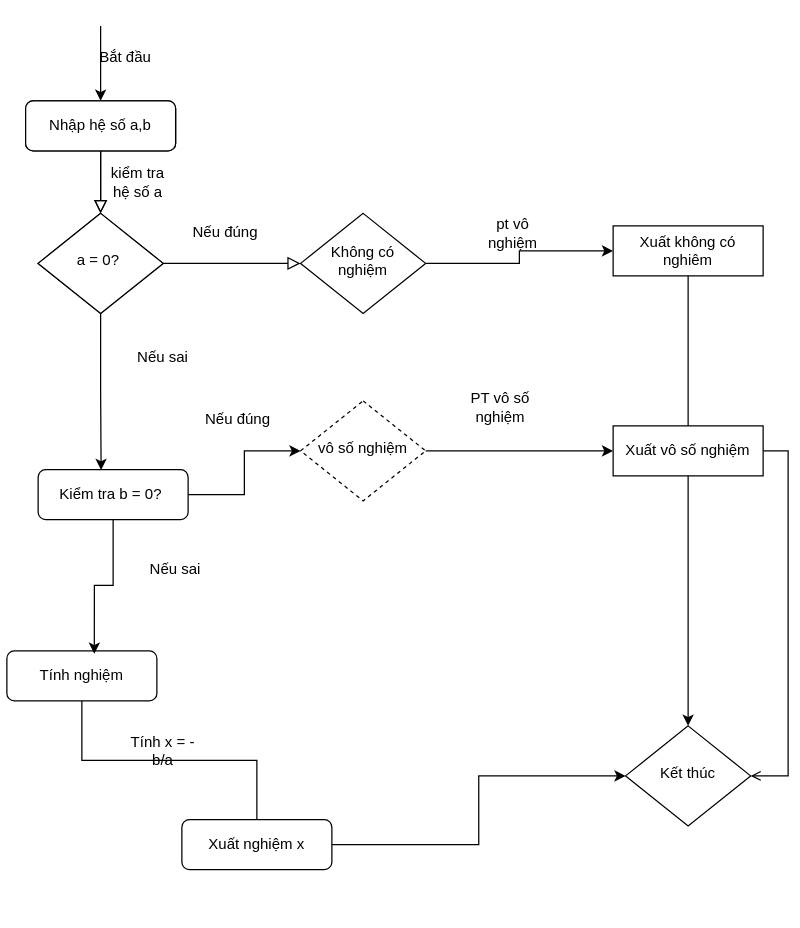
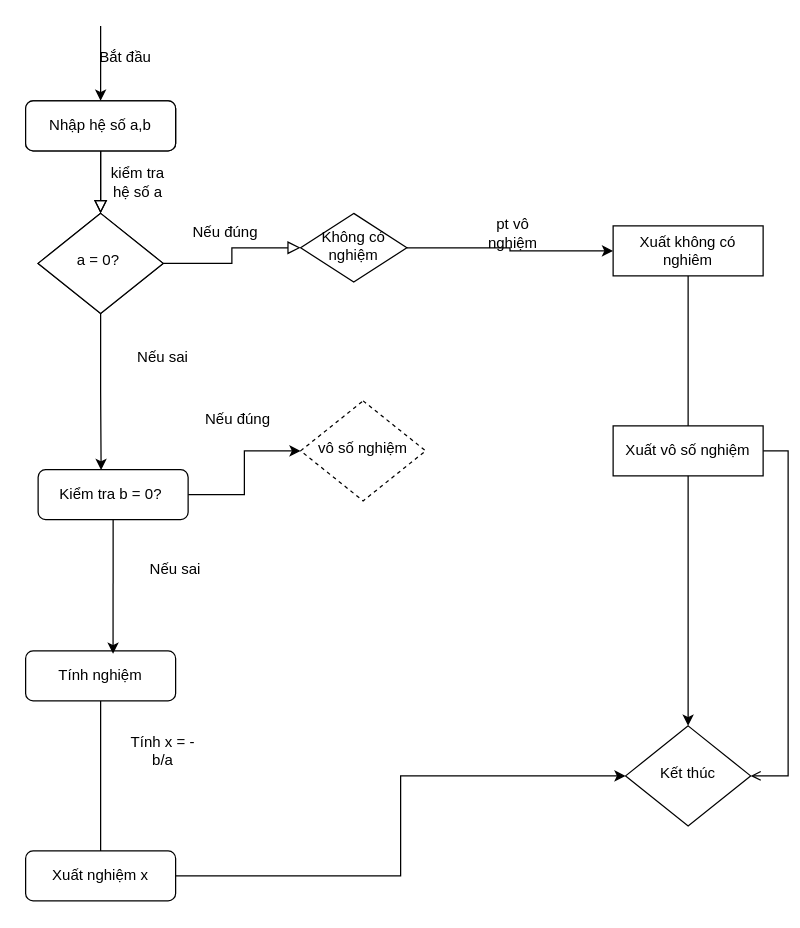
node "Không có nghiệm": size 125x100 -> 106x69
node "PT vô số nghiệm": removed
edge "vô số nghiệm" -> "Xuất vô số nghiệm": removed
node "Tính nghiệm": moved (82, 676) -> (101, 676)
node "Xuất nghiệm x": moved (257, 844) -> (101, 876)
